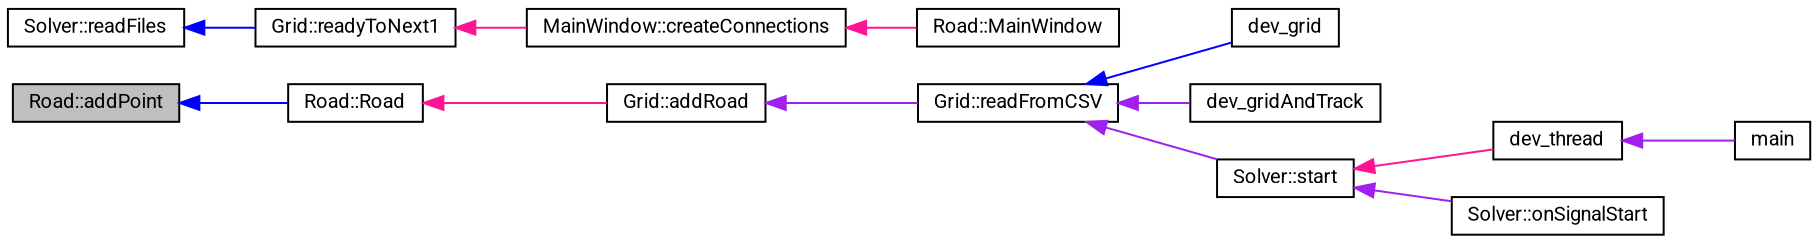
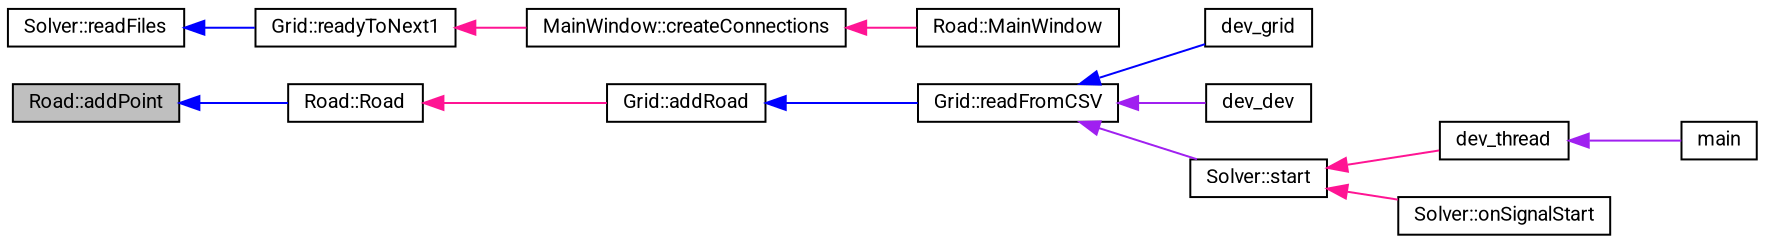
edge "Grid::readFromCSV" -> "Grid::addRoad": color purple -> blue
node "dev_gridAndTrack": label "dev_gridAndTrack" -> "dev_dev"
edge "Solver::onSignalStart" -> "Solver::start": color purple -> deeppink
